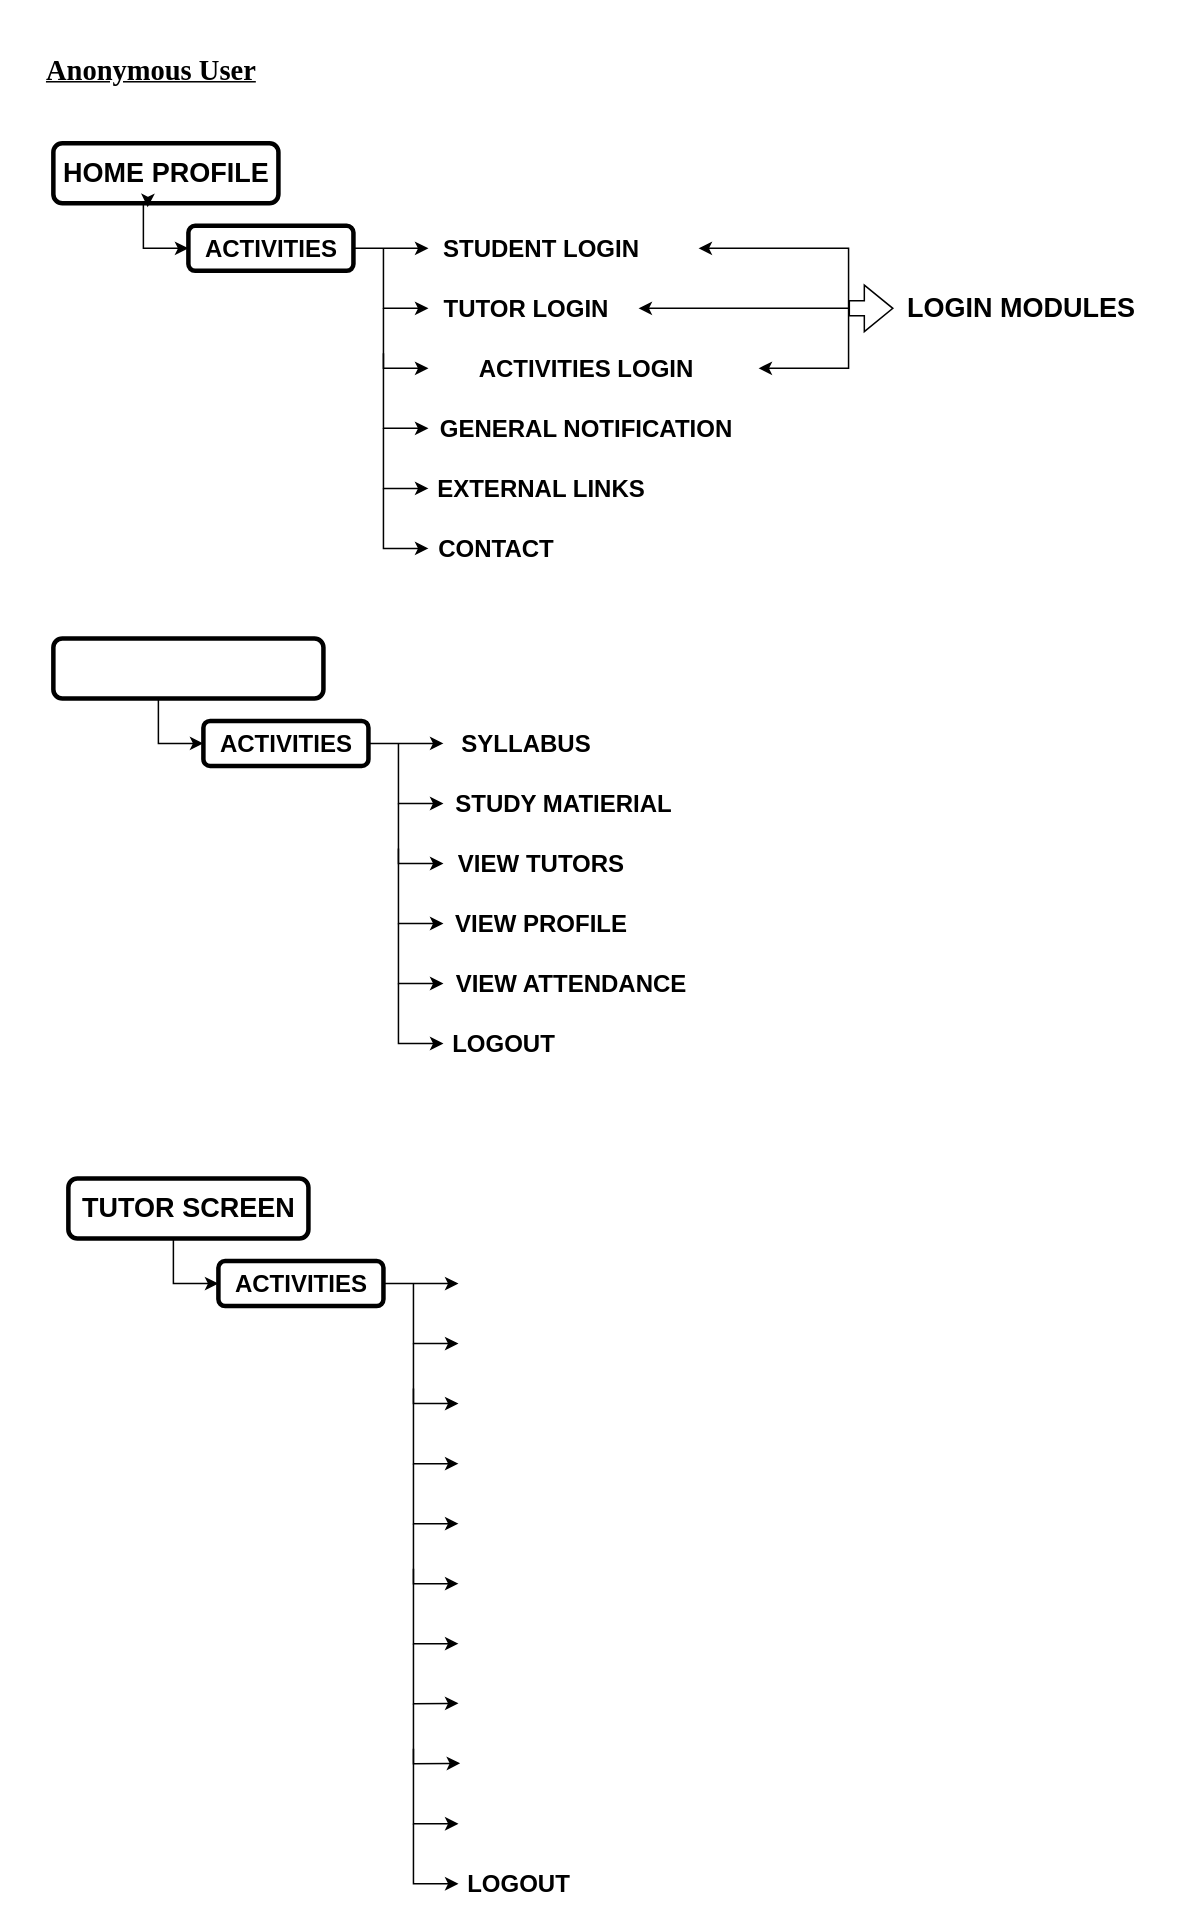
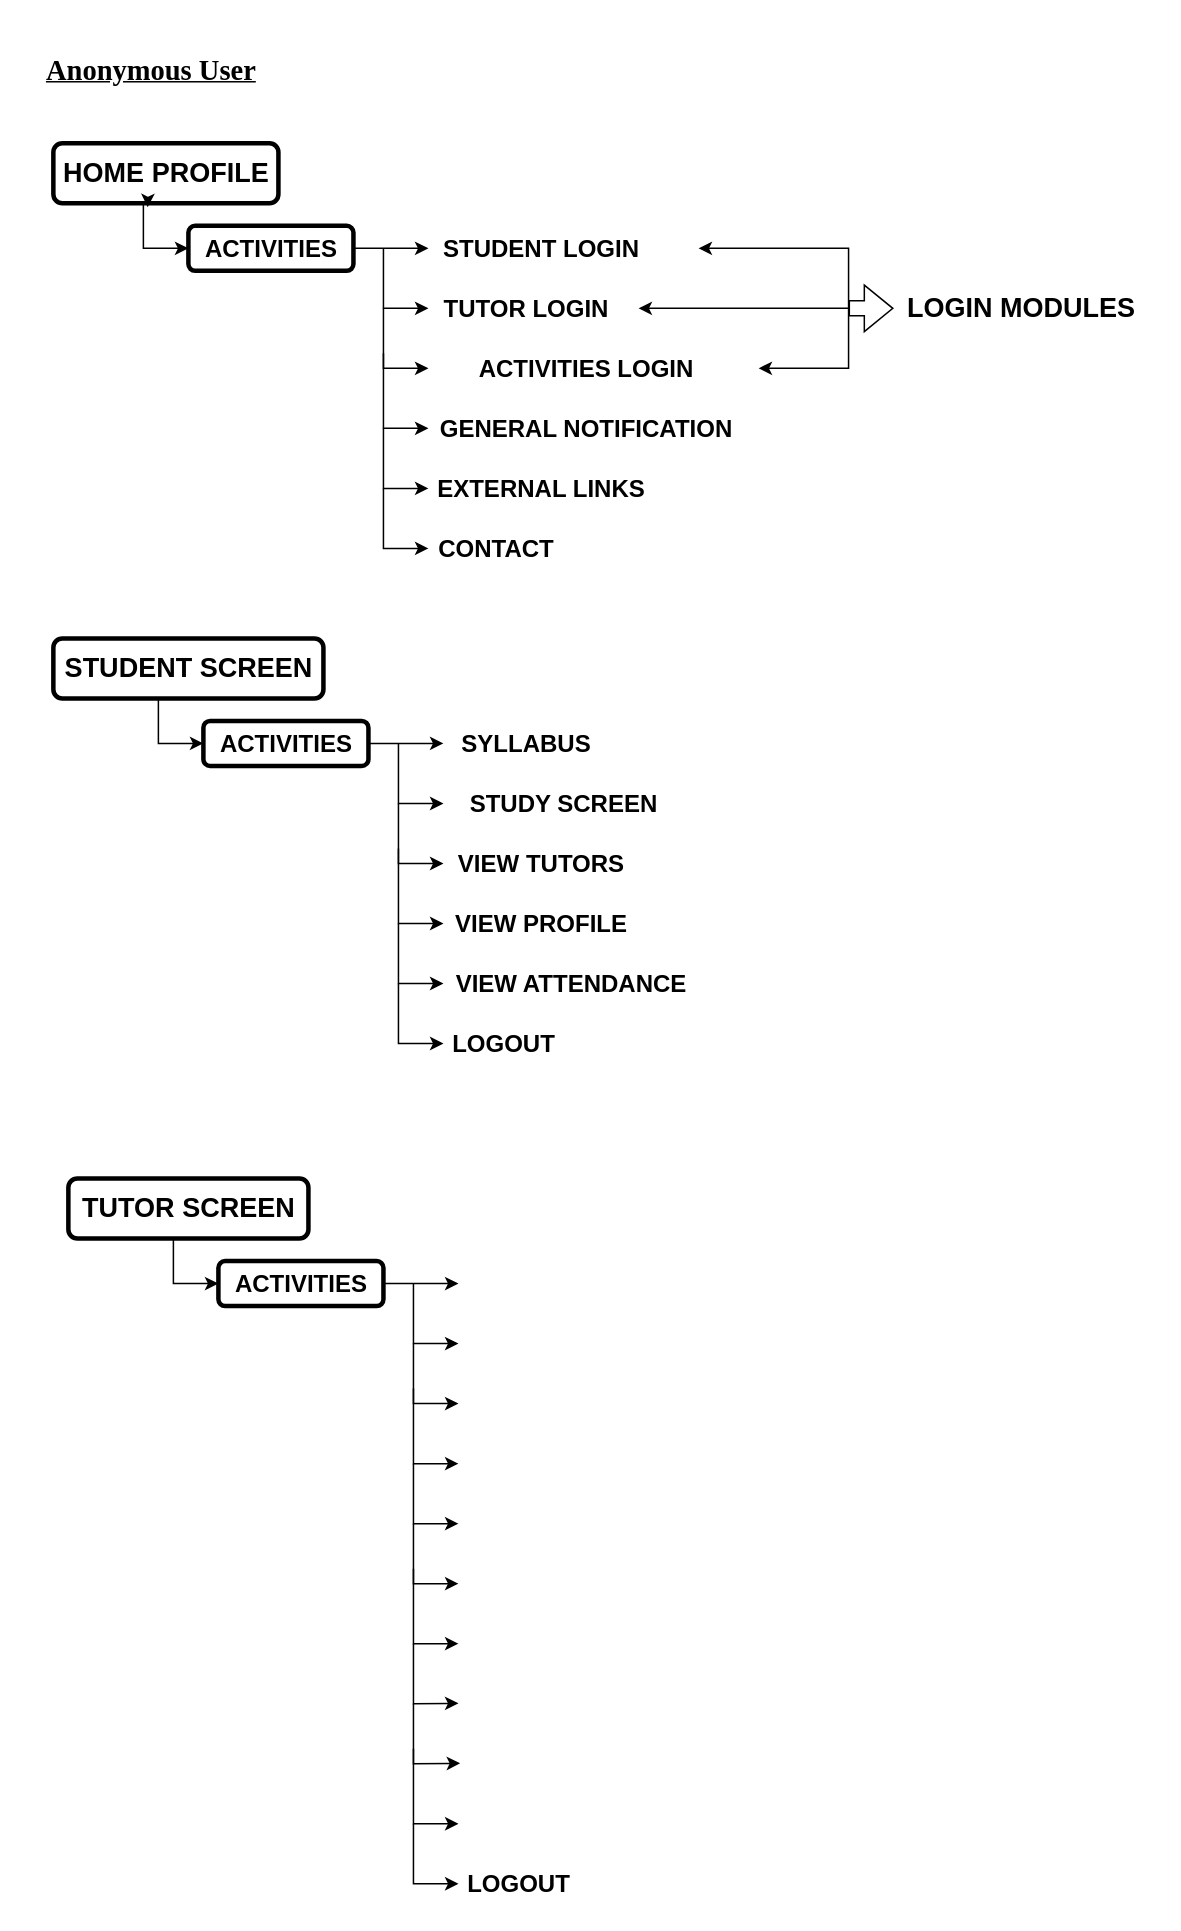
node "STUDENT SCREEN": added
node "STUDY MATIERIAL": label "STUDY MATIERIAL" -> "STUDY SCREEN"
